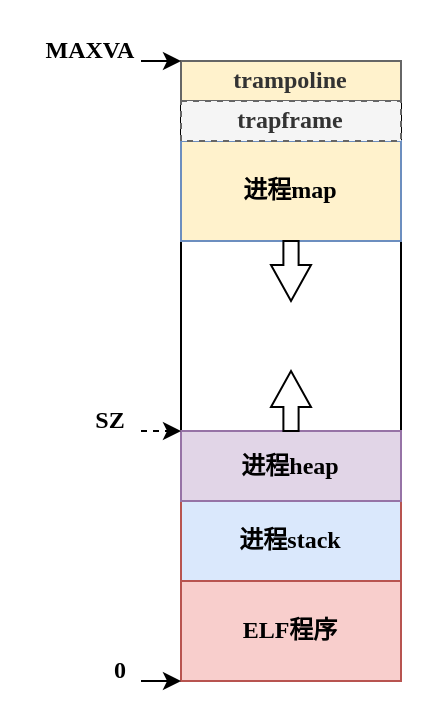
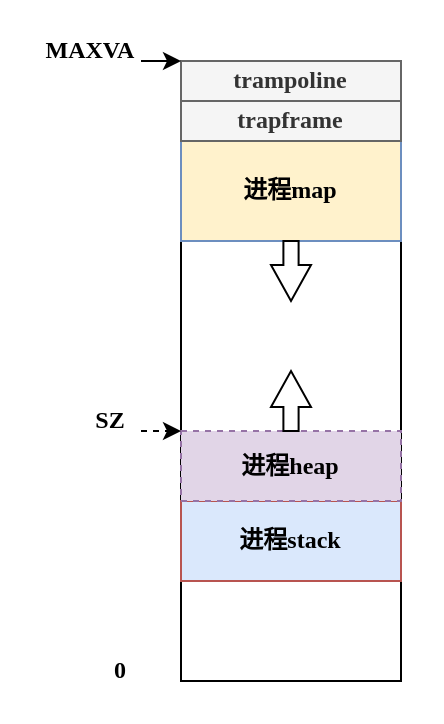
node "trampoline": fillcolor #fff2cc -> #f5f5f5
node "trapframe": style dashed -> solid
node "进程heap": style solid -> dashed
node "ELF程序": removed
edge "0" -> "ELF程序": removed
